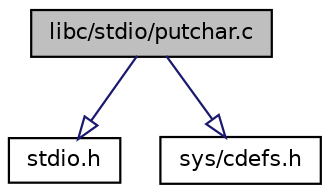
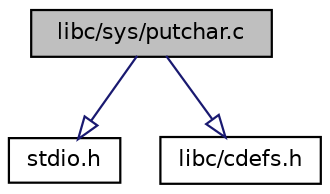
node "libc/stdio/putchar.c": label "libc/stdio/putchar.c" -> "libc/sys/putchar.c"
node "sys/cdefs.h": label "sys/cdefs.h" -> "libc/cdefs.h"
